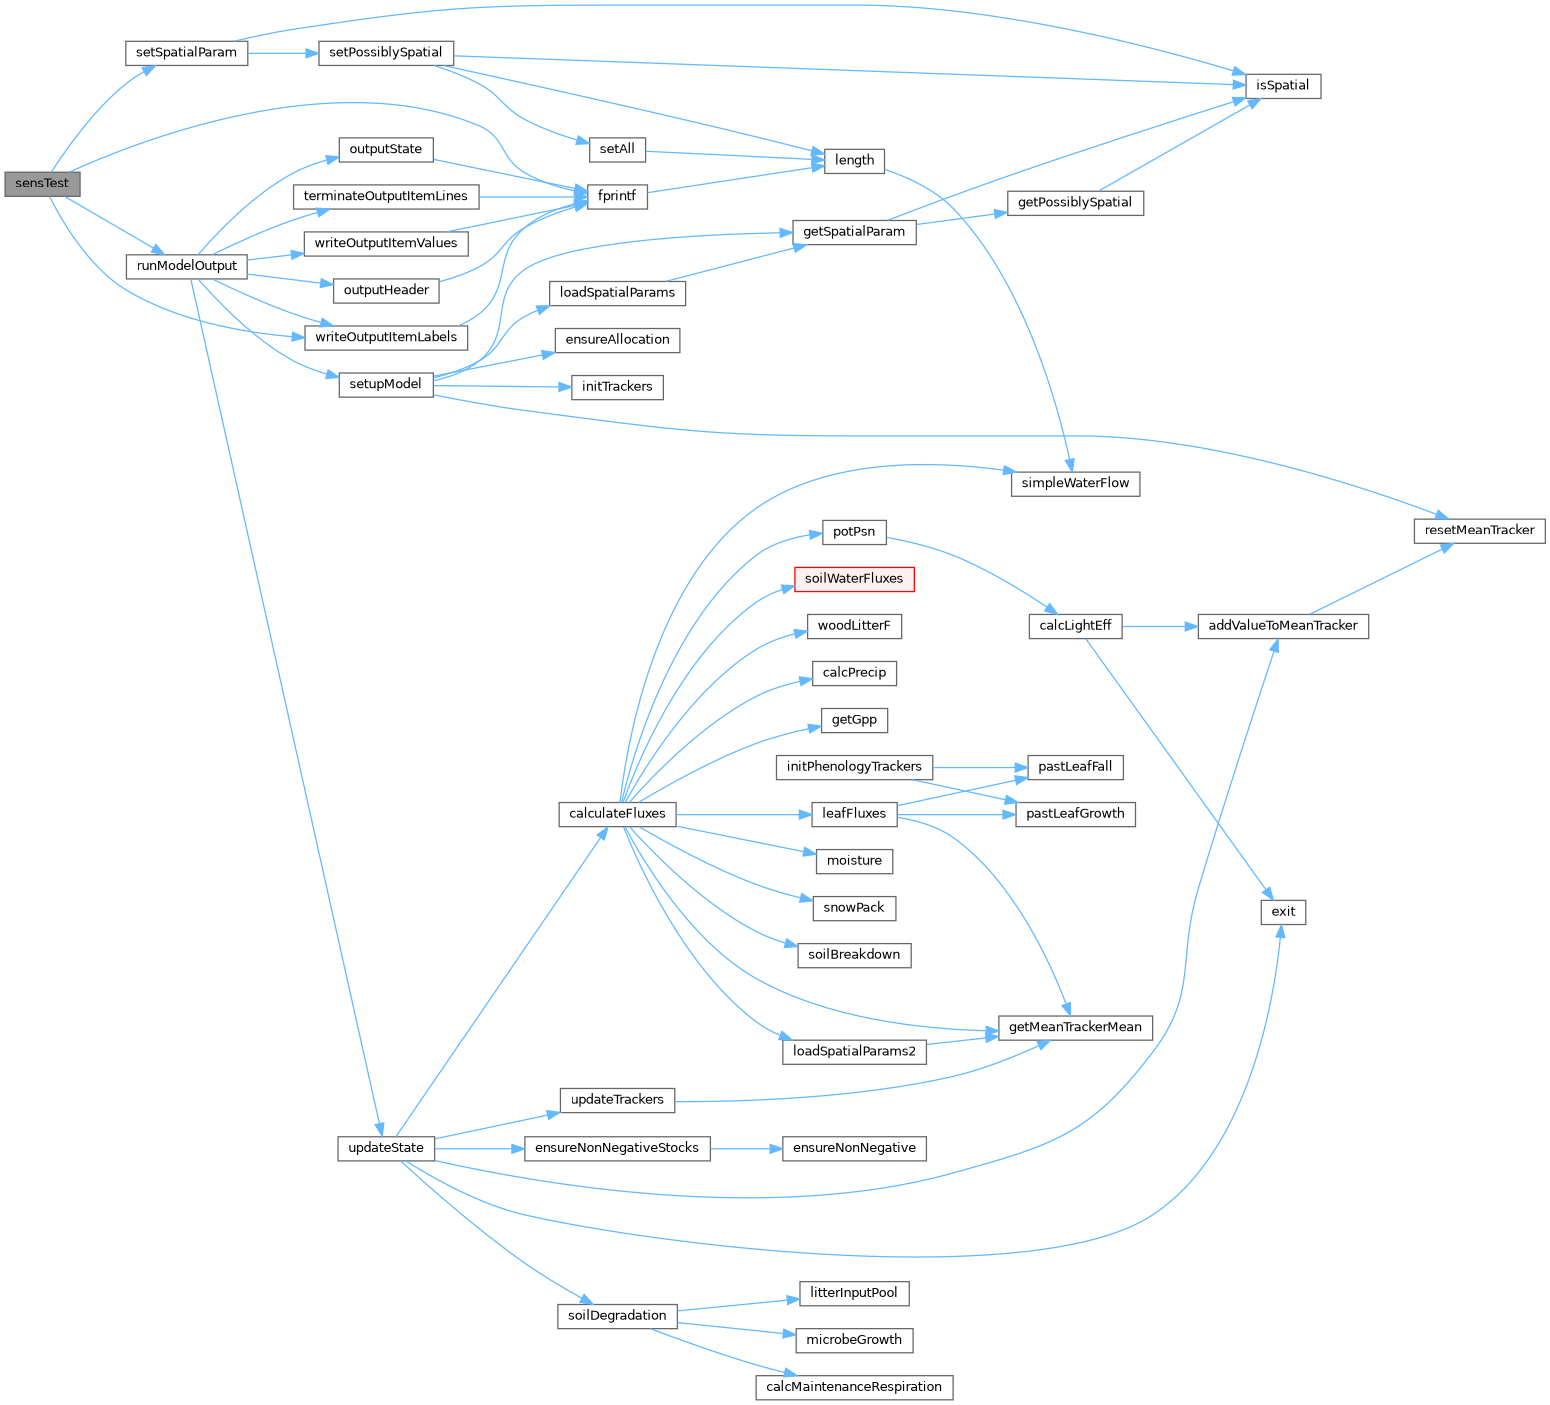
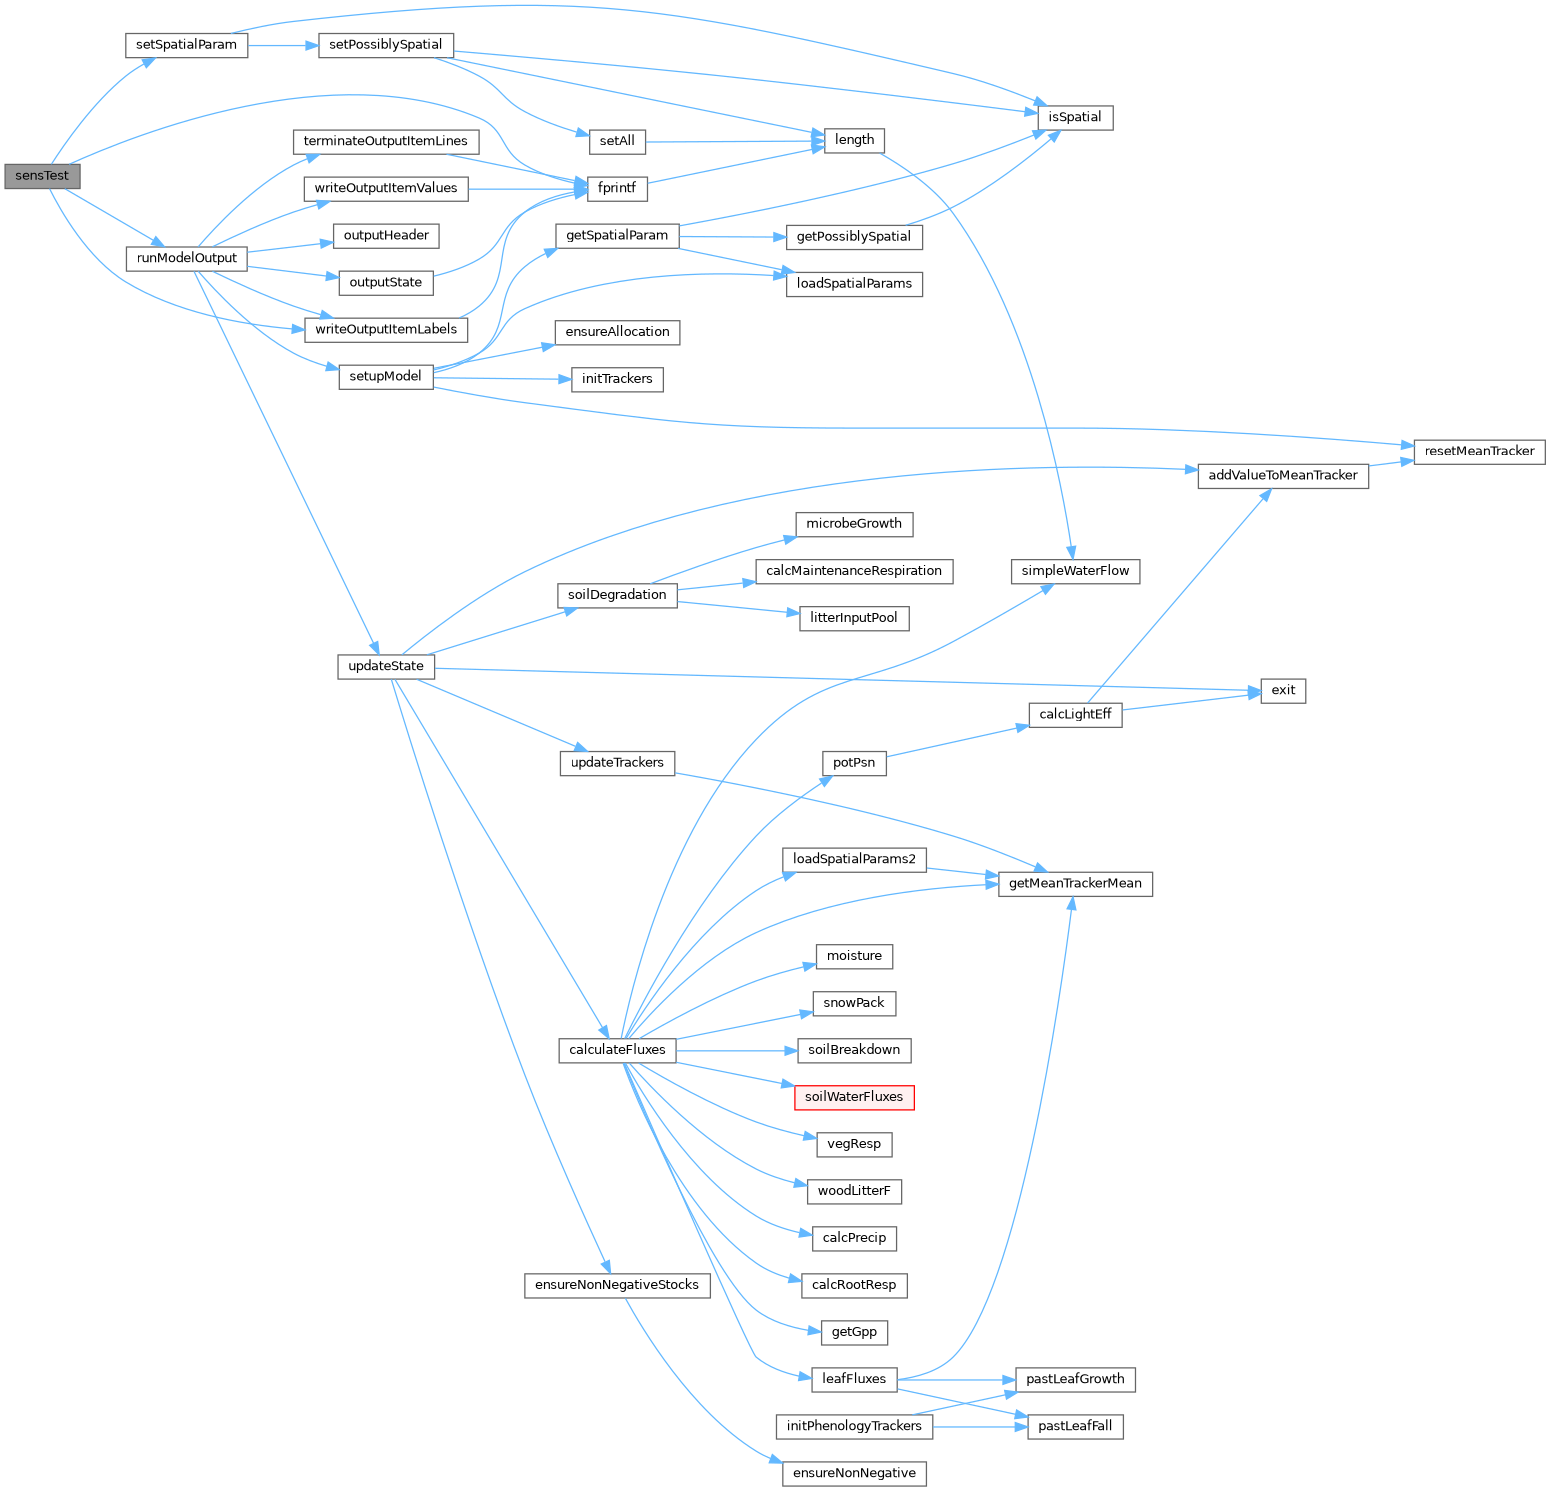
edge "outputHeader" -> "fprintf": removed
edge "loadSpatialParams" -> "getSpatialParam": reversed
node "vegResp": added
node "calcRootResp": added
